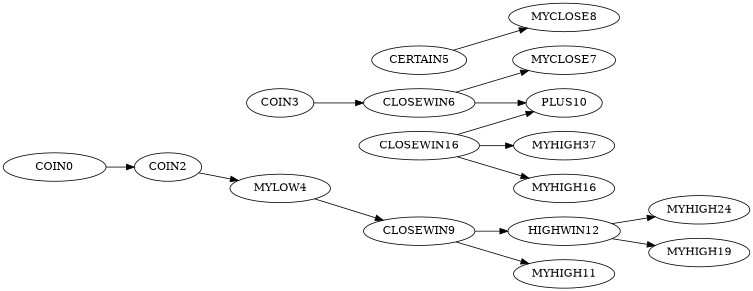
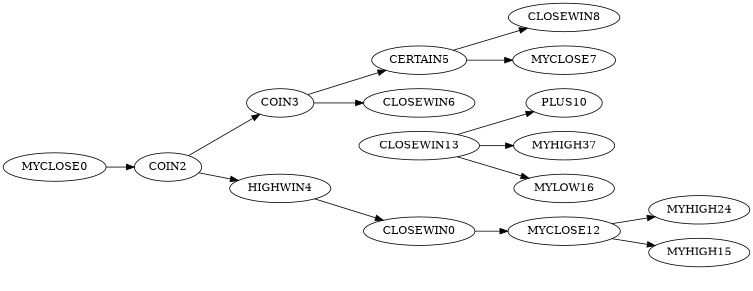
node "MYCLOSE8": label "MYCLOSE8" -> "CLOSEWIN8"
edge "CLOSEWIN6" -> "MYCLOSE7": now "CERTAIN5" -> "MYCLOSE7"
edge "COIN3" -> "CERTAIN5": added
edge "CLOSEWIN6" -> "PLUS10": removed
edge "COIN2" -> "COIN3": added
node "CLOSEWIN16": label "CLOSEWIN16" -> "CLOSEWIN13"
node "COIN0": label "COIN0" -> "MYCLOSE0"
node "MYLOW4": label "MYLOW4" -> "HIGHWIN4"
node "MYHIGH16": label "MYHIGH16" -> "MYLOW16"
node "CLOSEWIN9": label "CLOSEWIN9" -> "CLOSEWIN0"
node "HIGHWIN12": label "HIGHWIN12" -> "MYCLOSE12"
node "MYHIGH19": label "MYHIGH19" -> "MYHIGH15"
node "MYHIGH11": removed
